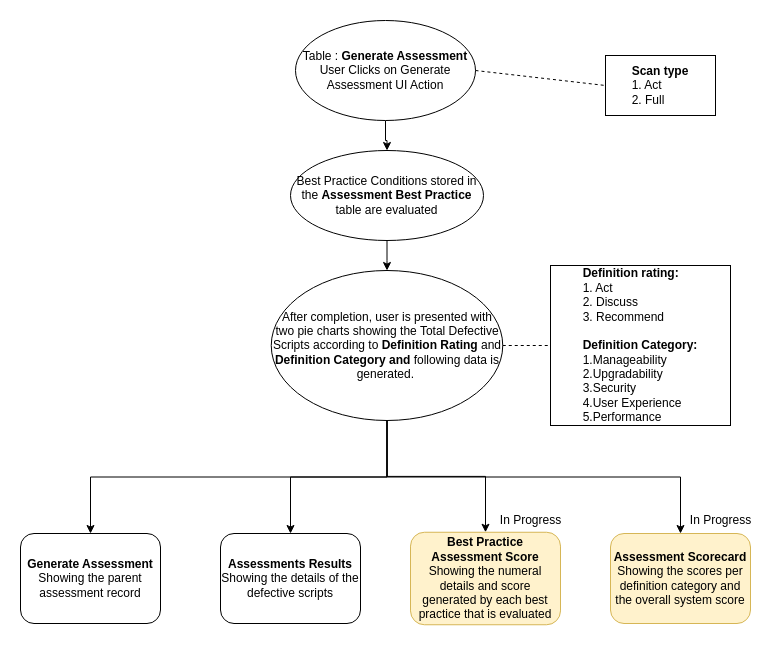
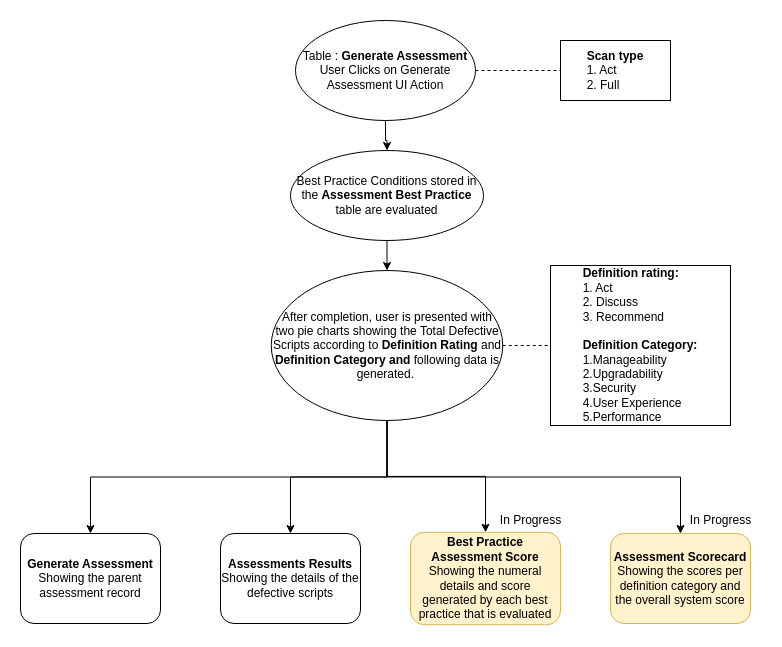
node "Scan type 1. Act 2. Full": moved (661, 86) -> (616, 71)
